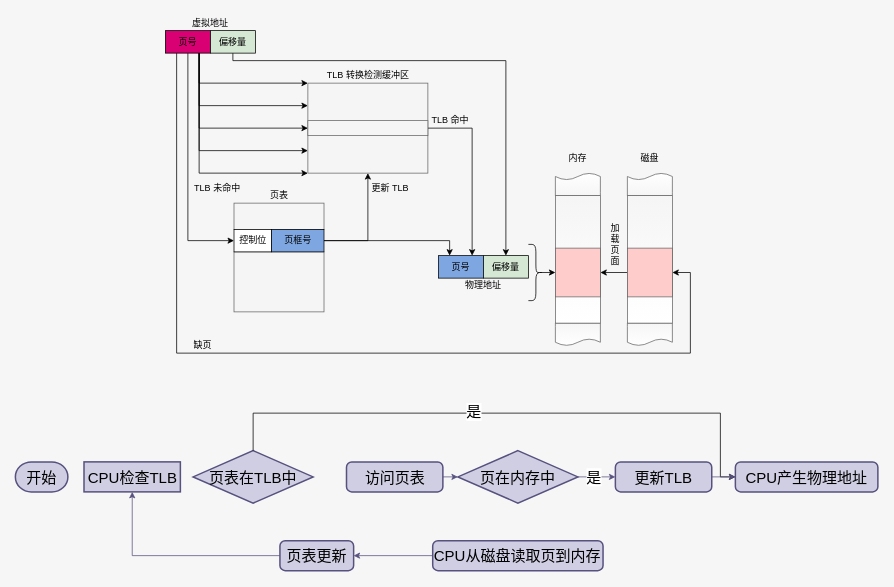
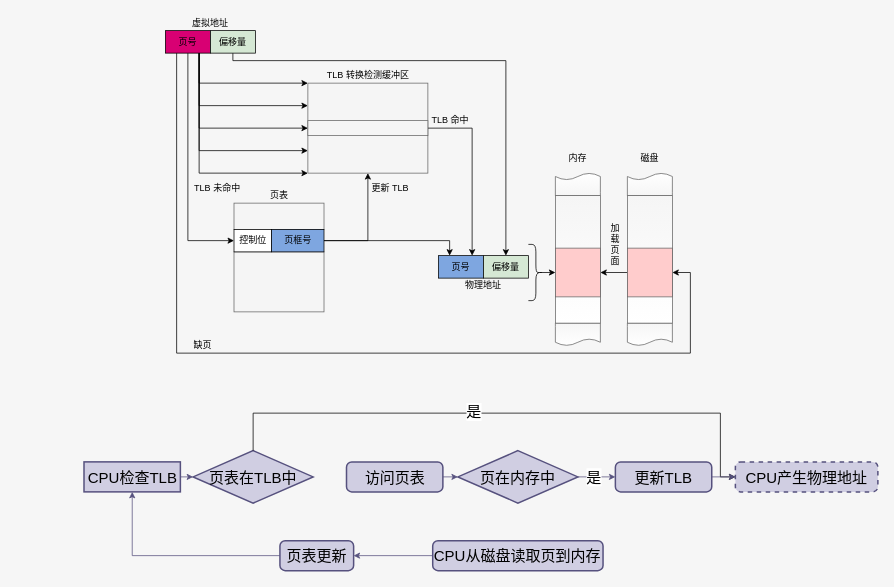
node "开始": removed
edge "CPU检查TLB" -> "页表在TLB中": added
node "CPU产生物理地址": style solid -> dashed
